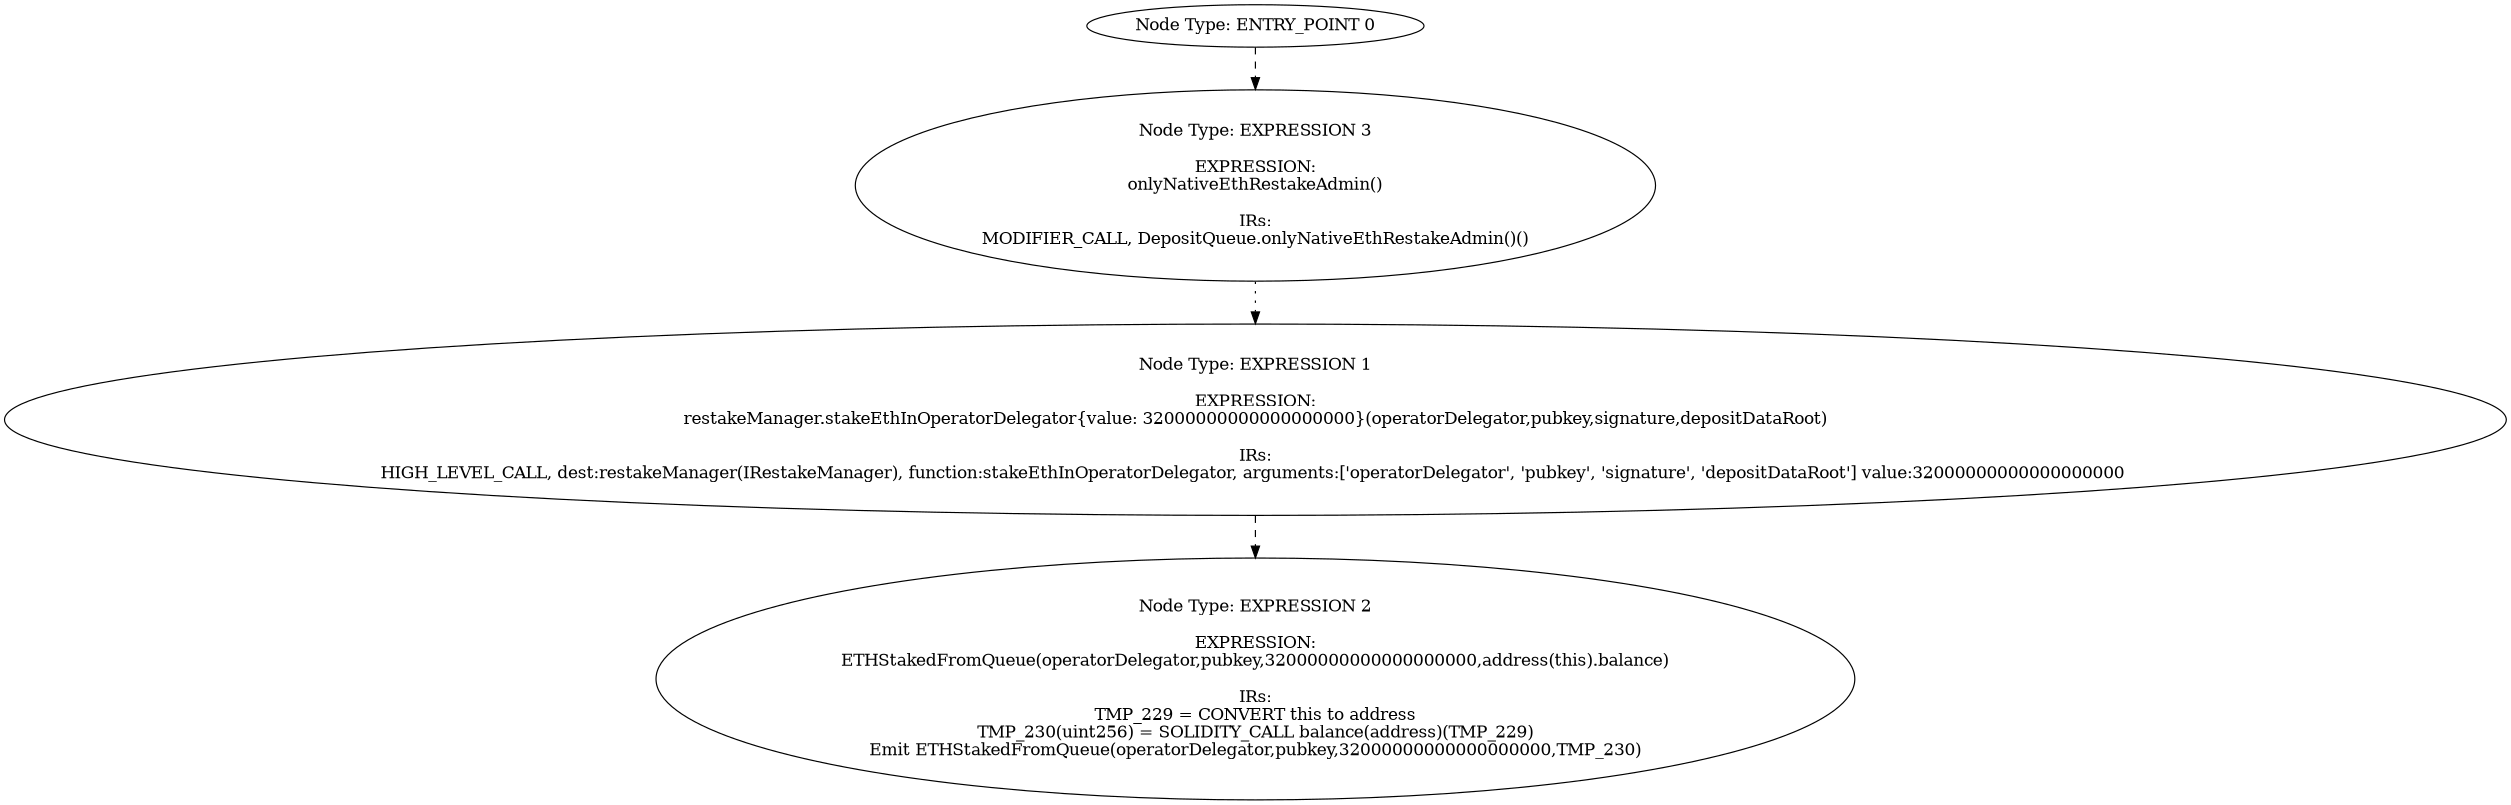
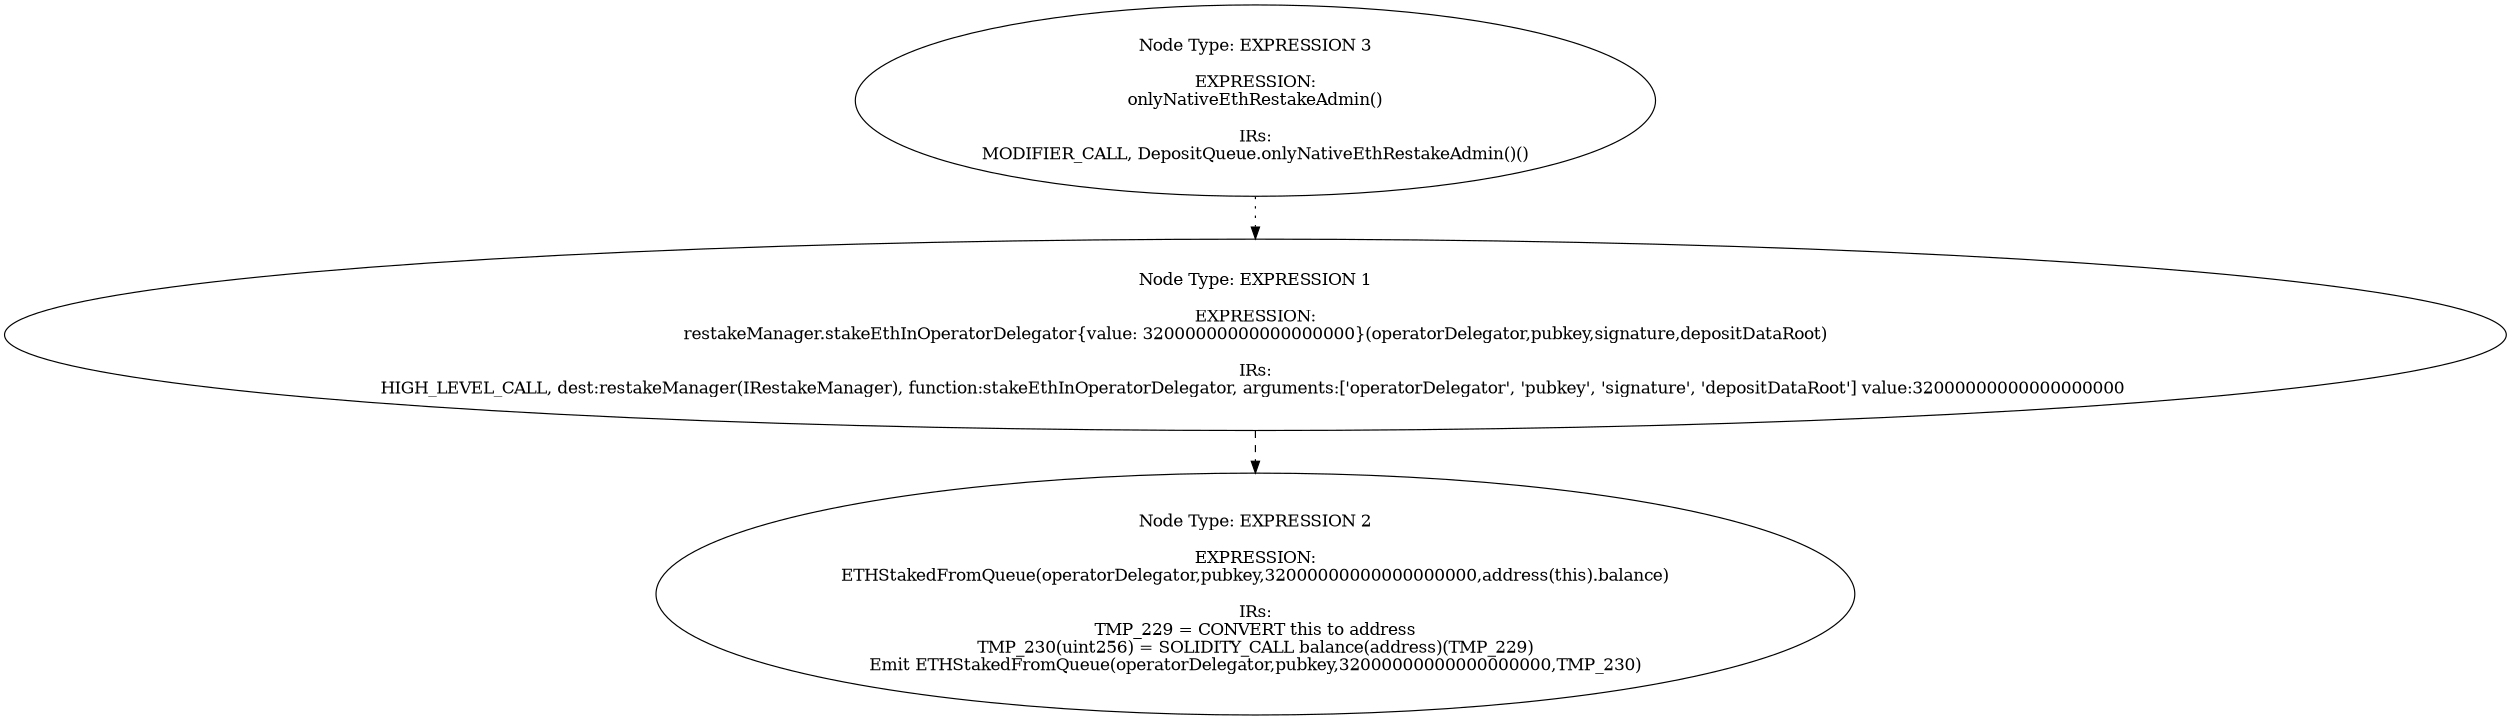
node "Node Type: ENTRY_POINT 0": removed
